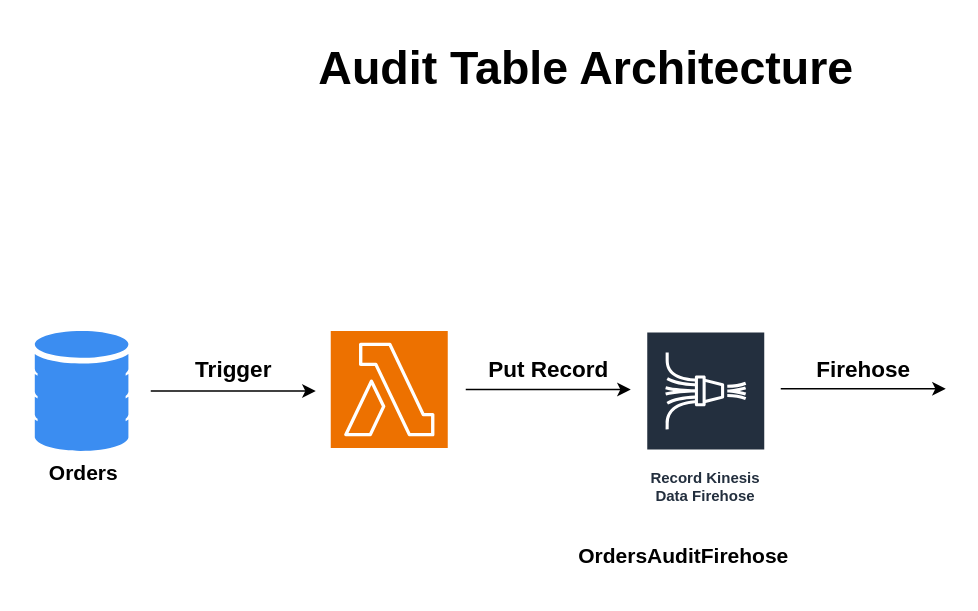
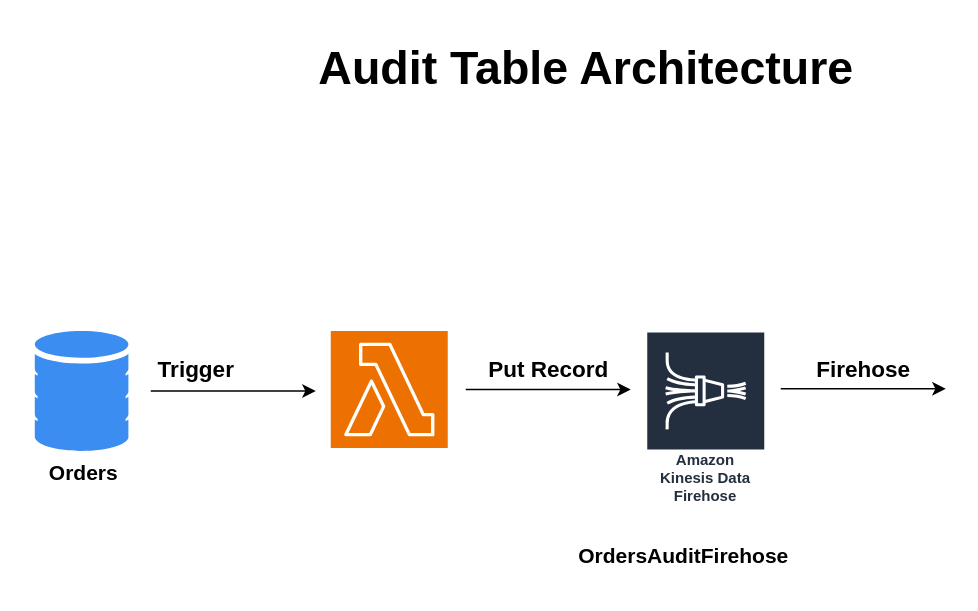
node "Trigger": moved (233, 368) -> (196, 368)
node "Record Kinesis Data Firehose": label "Record Kinesis Data Firehose" -> "Amazon Kinesis Data Firehose"
